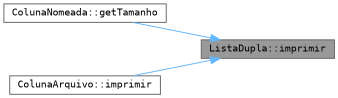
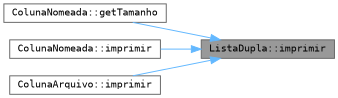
node "ColunaNomeada::imprimir": added
